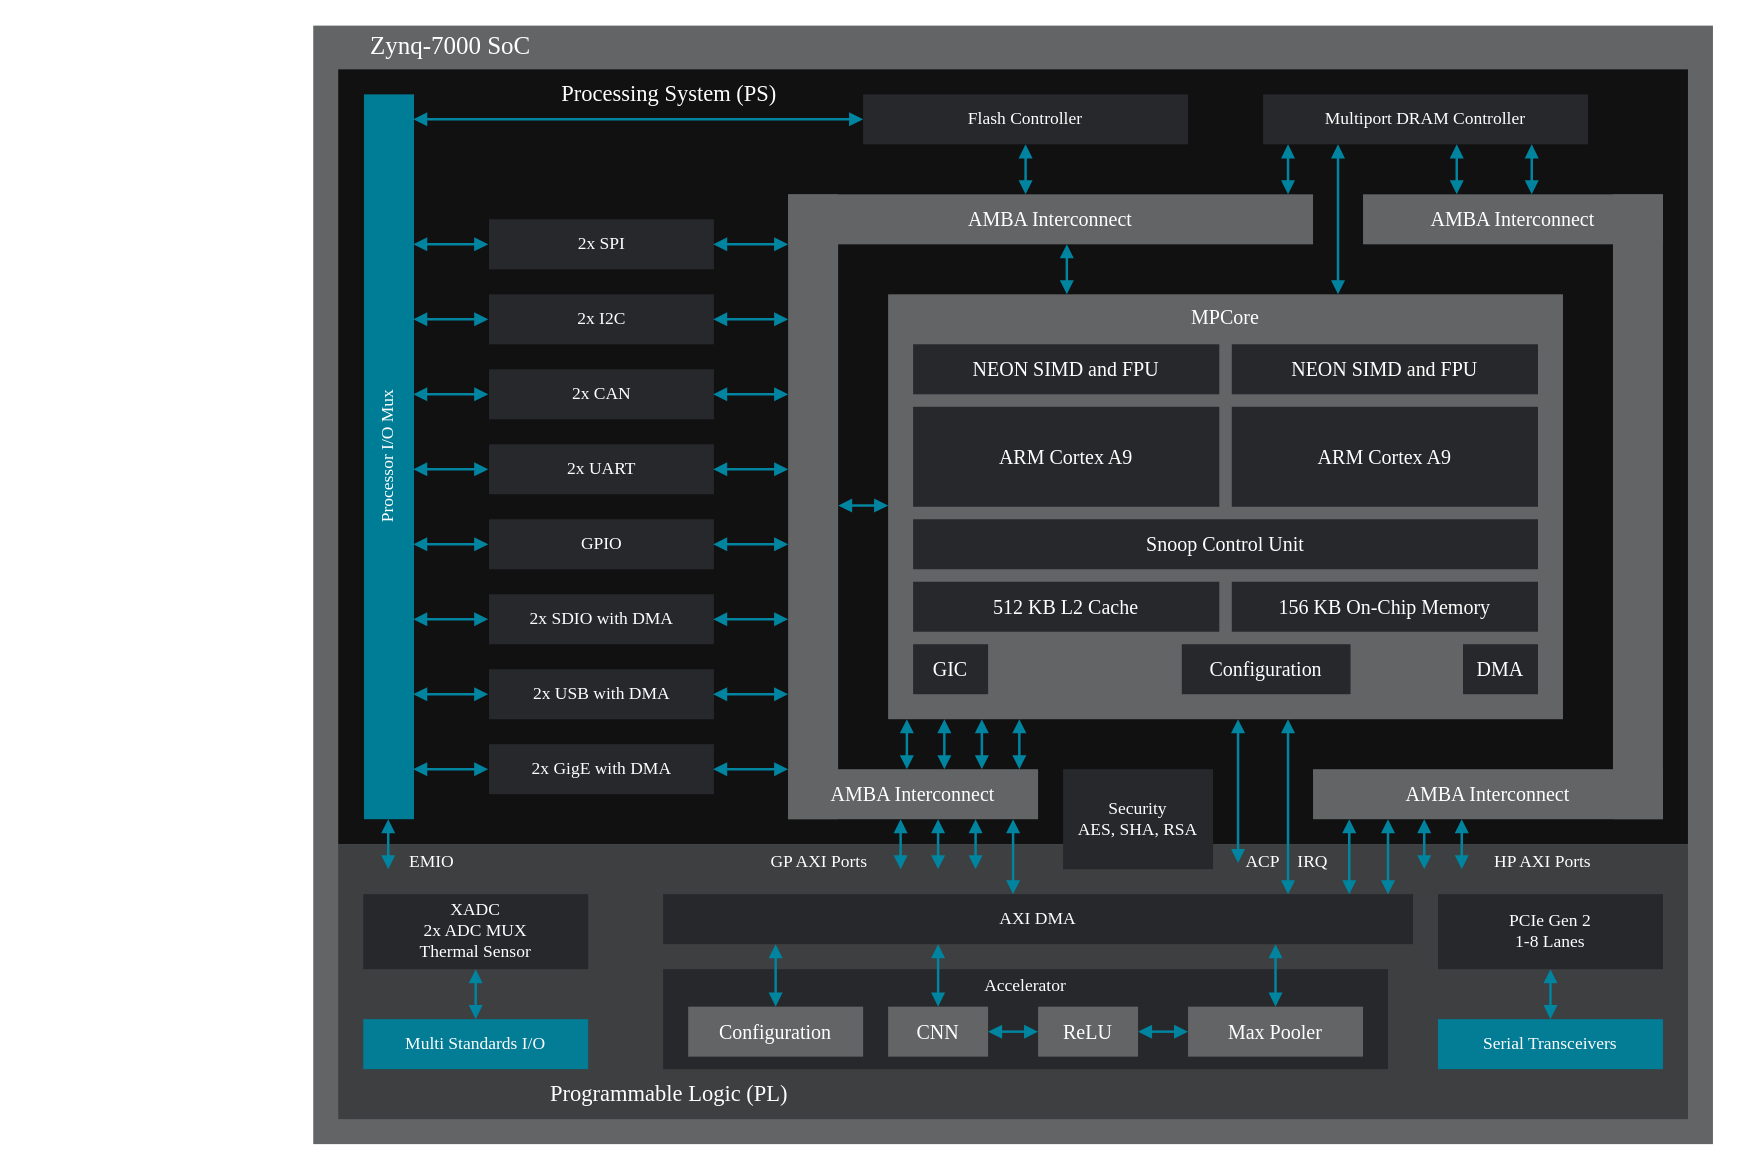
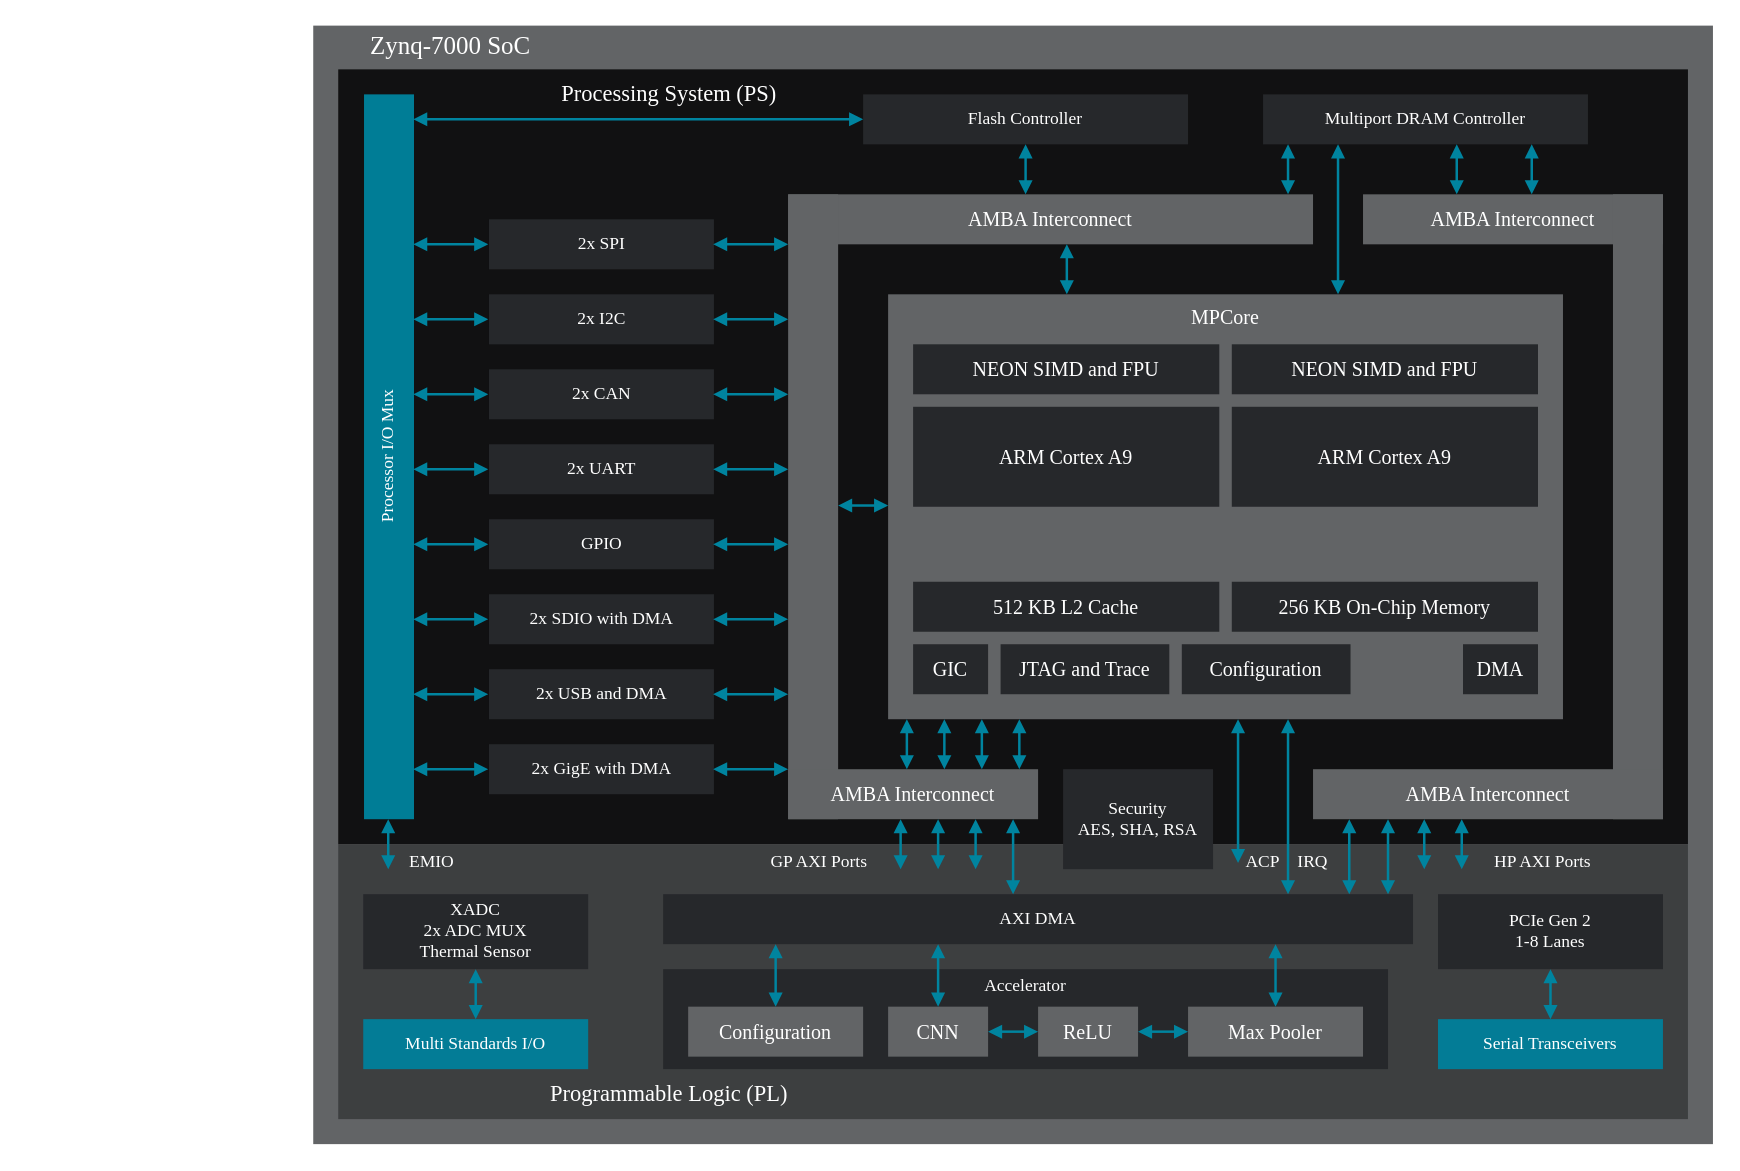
node "Snoop Control Unit": removed
node "156 KB On-Chip Memory": label "156 KB On-Chip Memory" -> "256 KB On-Chip Memory"
node "JTAG and Trace": added
node "2x USB with DMA": label "2x USB with DMA" -> "2x USB and DMA"
